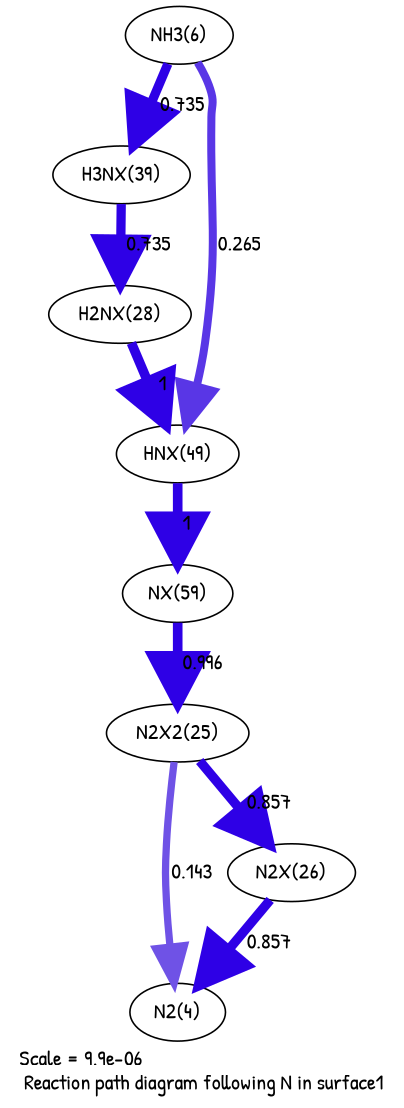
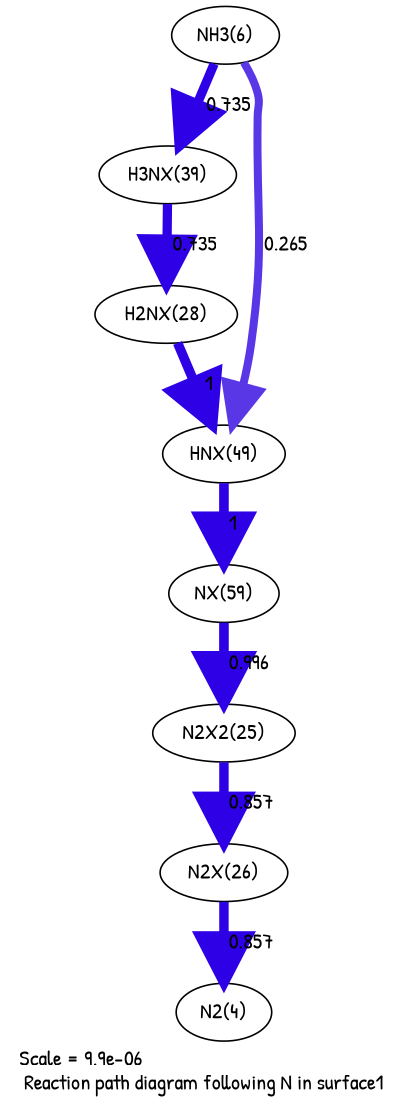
edge "N2X2(25)" -> "N2(4)": removed, label "0.143"
